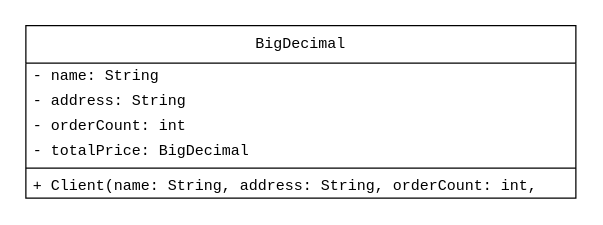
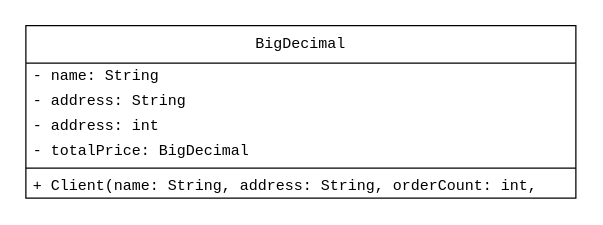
node "- orderCount: int": label "- orderCount: int" -> "- address: int"
